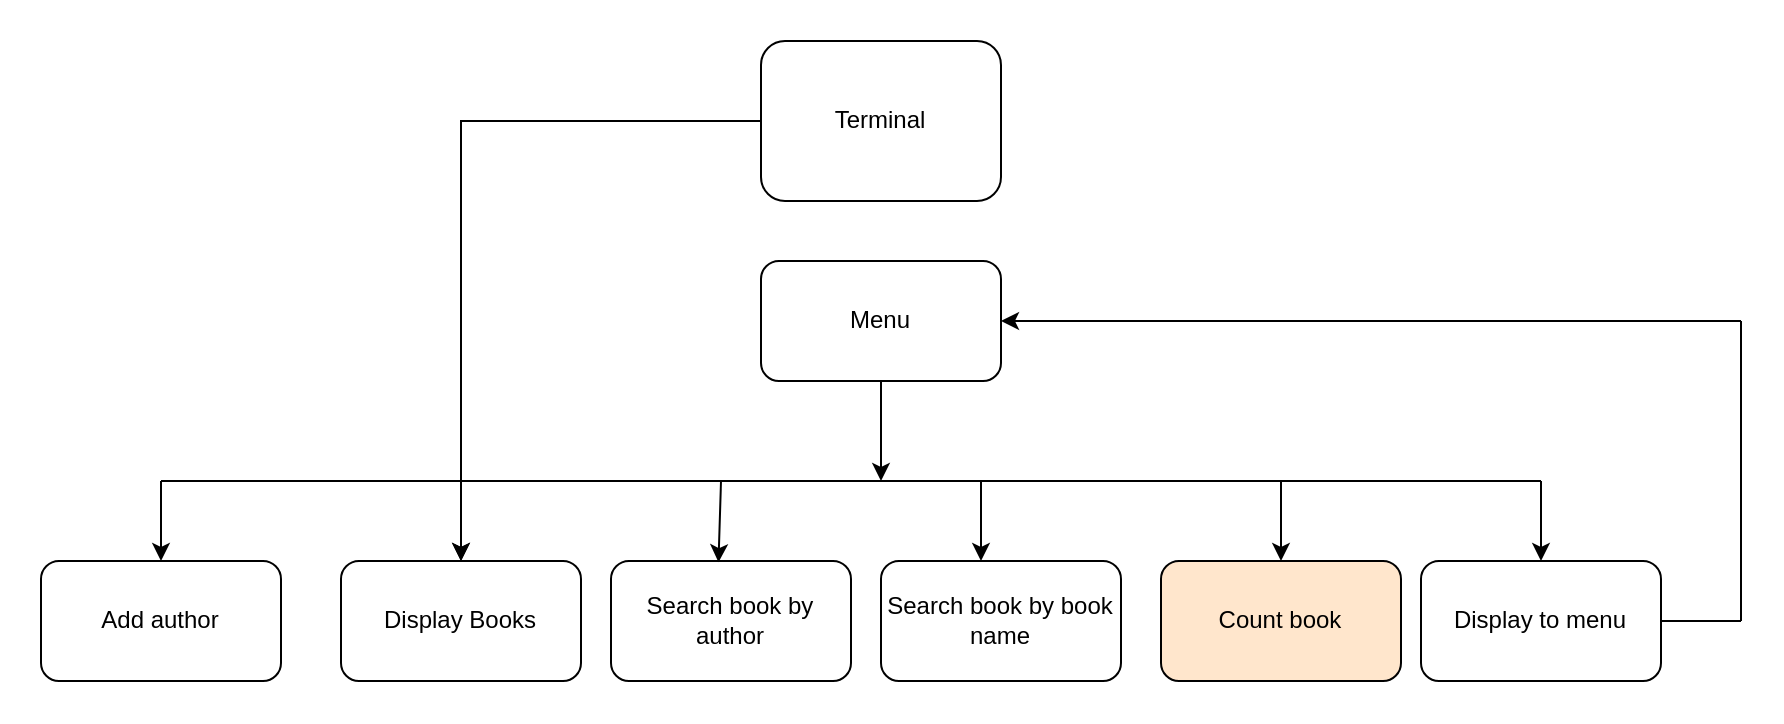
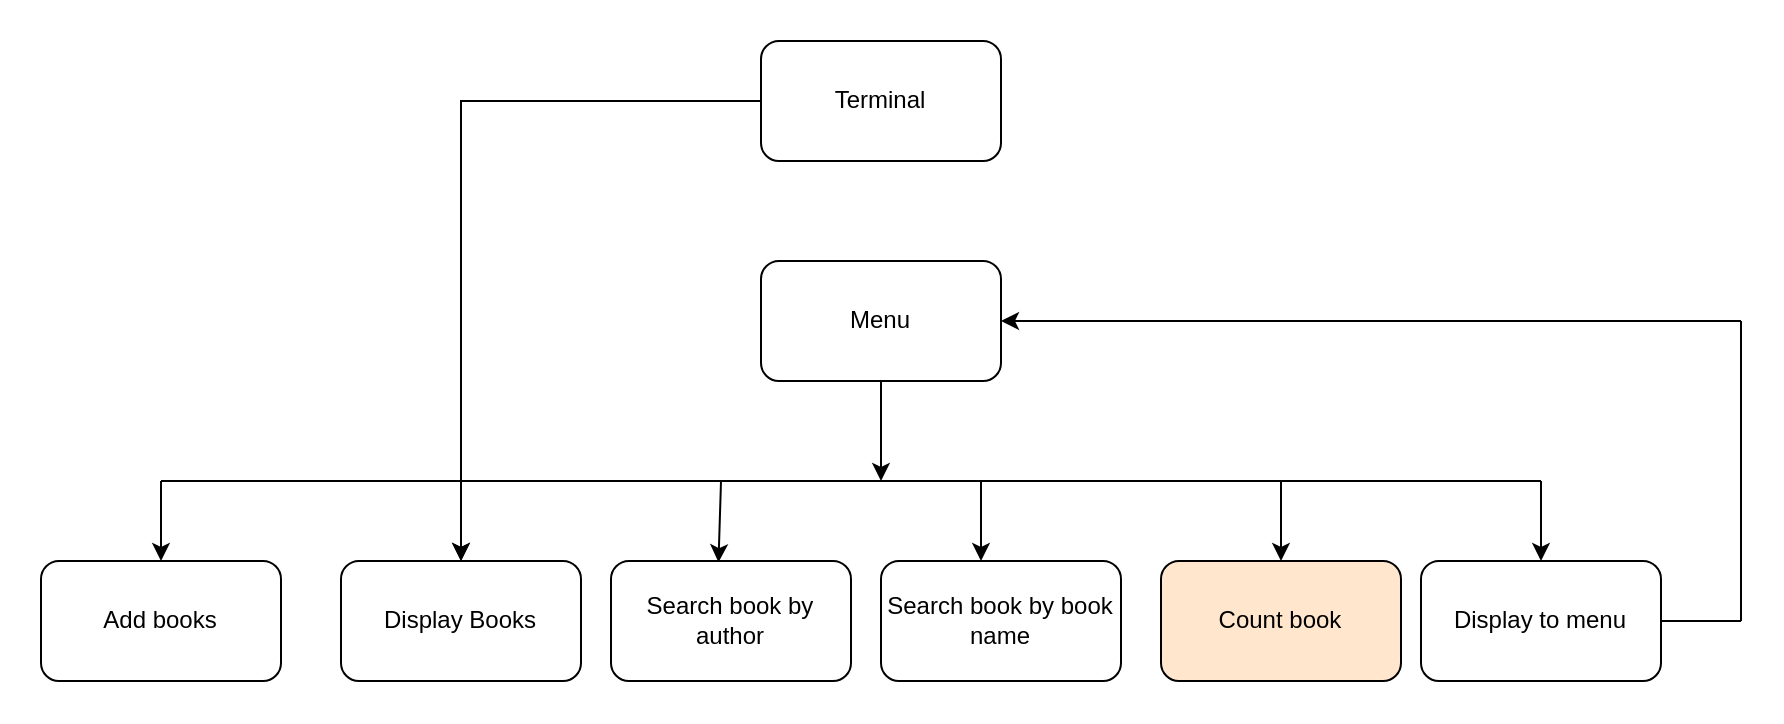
node "Terminal": size 240x160 -> 240x120
node "Add author": label "Add author" -> "Add books"
